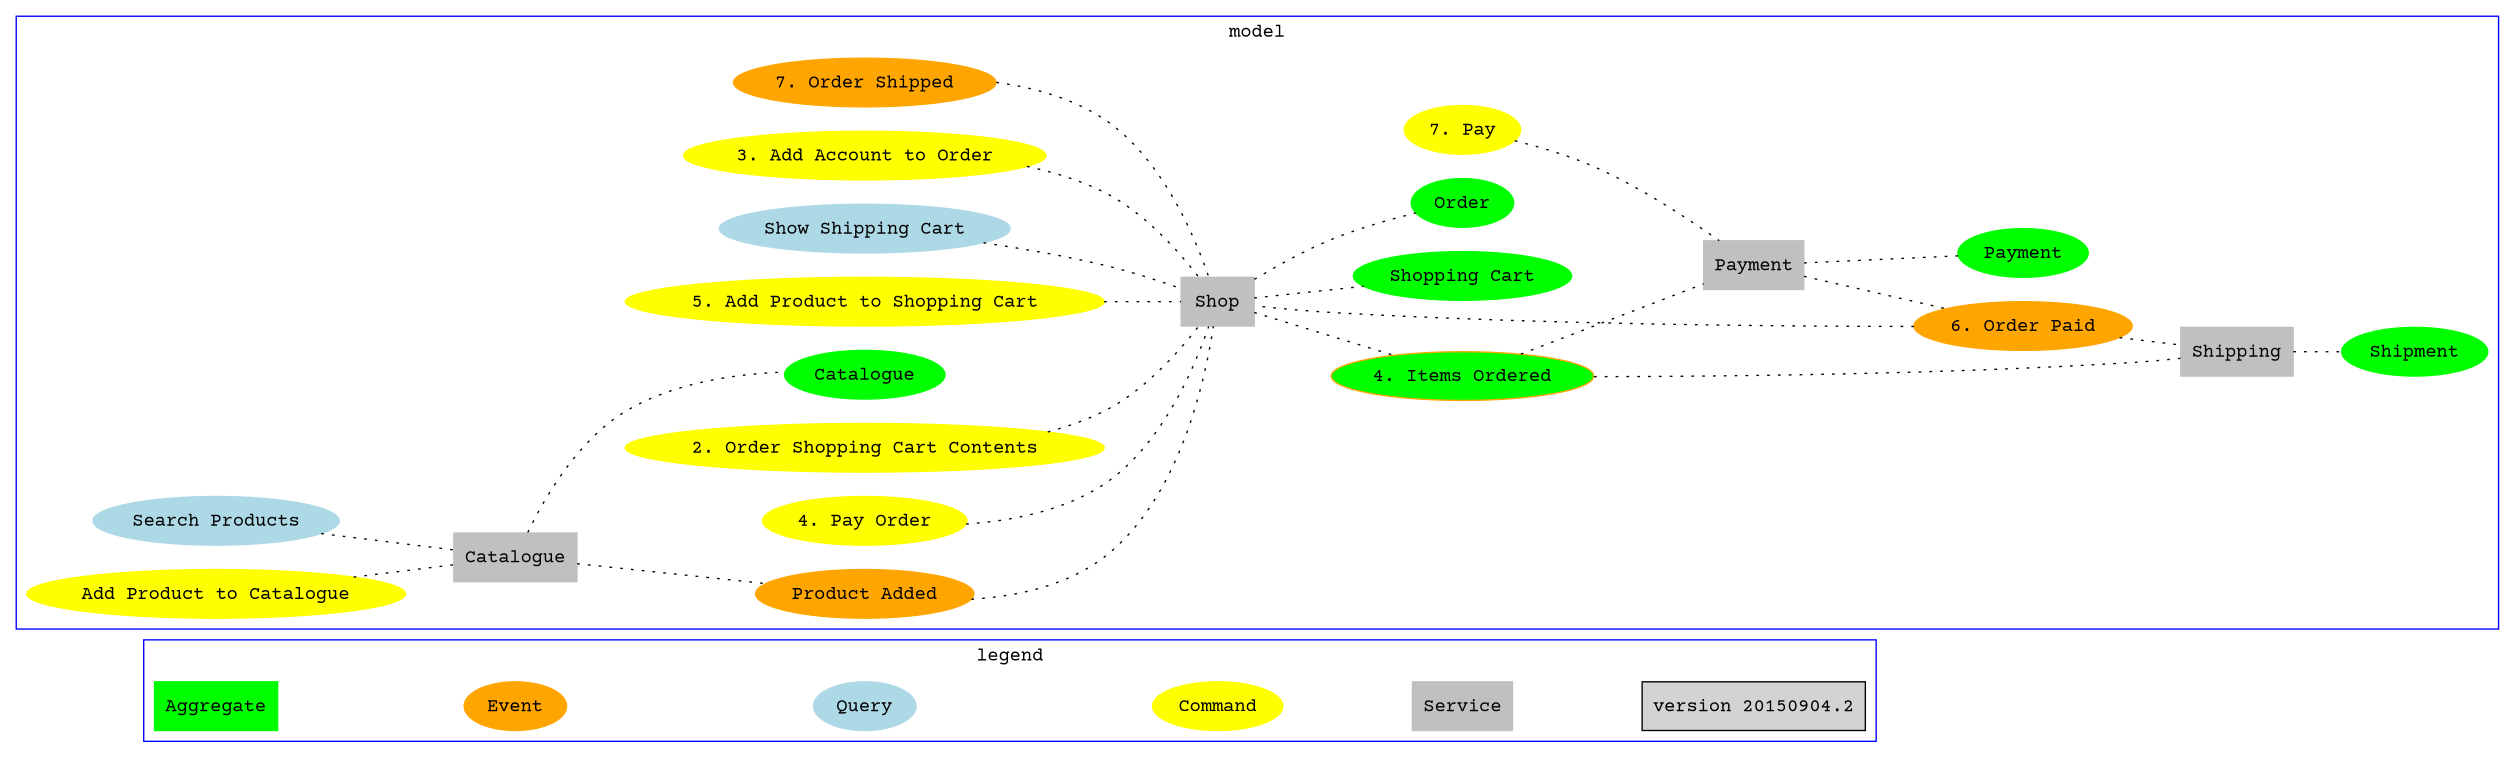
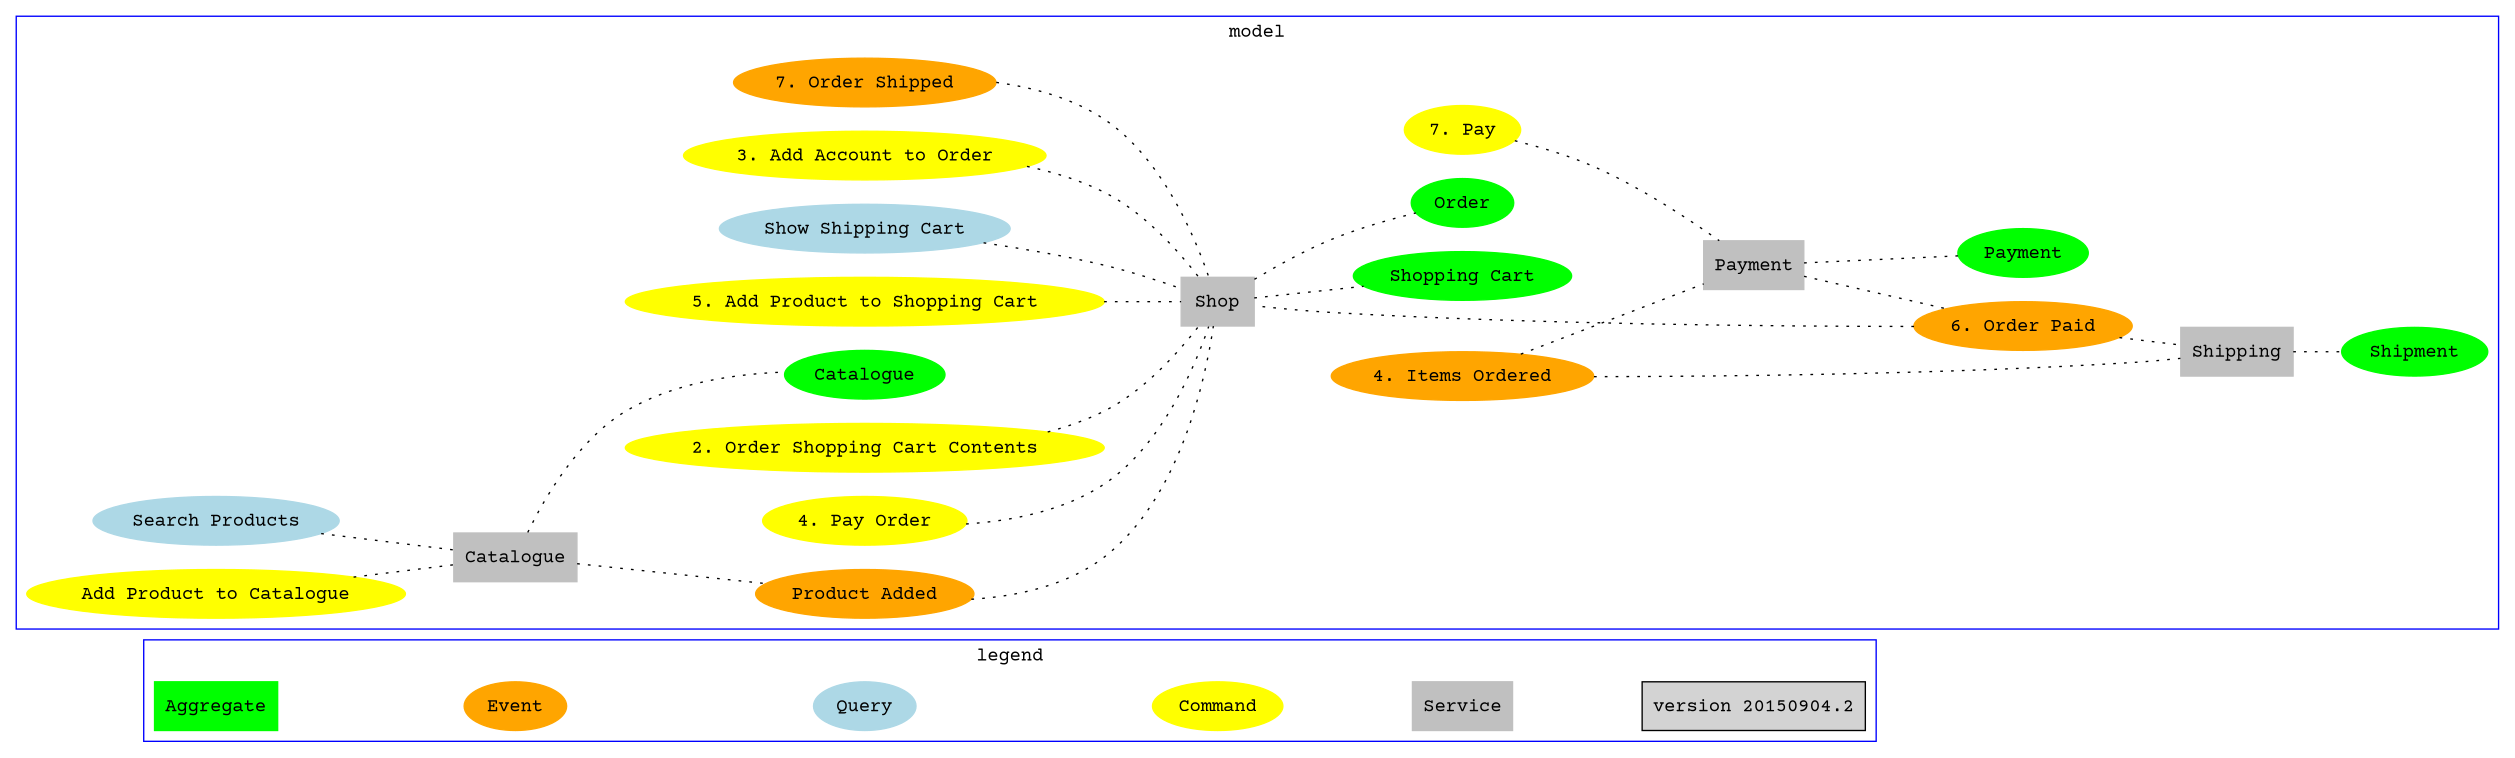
edge "Shop" -- "4. Items Ordered": removed
node "4. Items Ordered": fillcolor green -> orange
